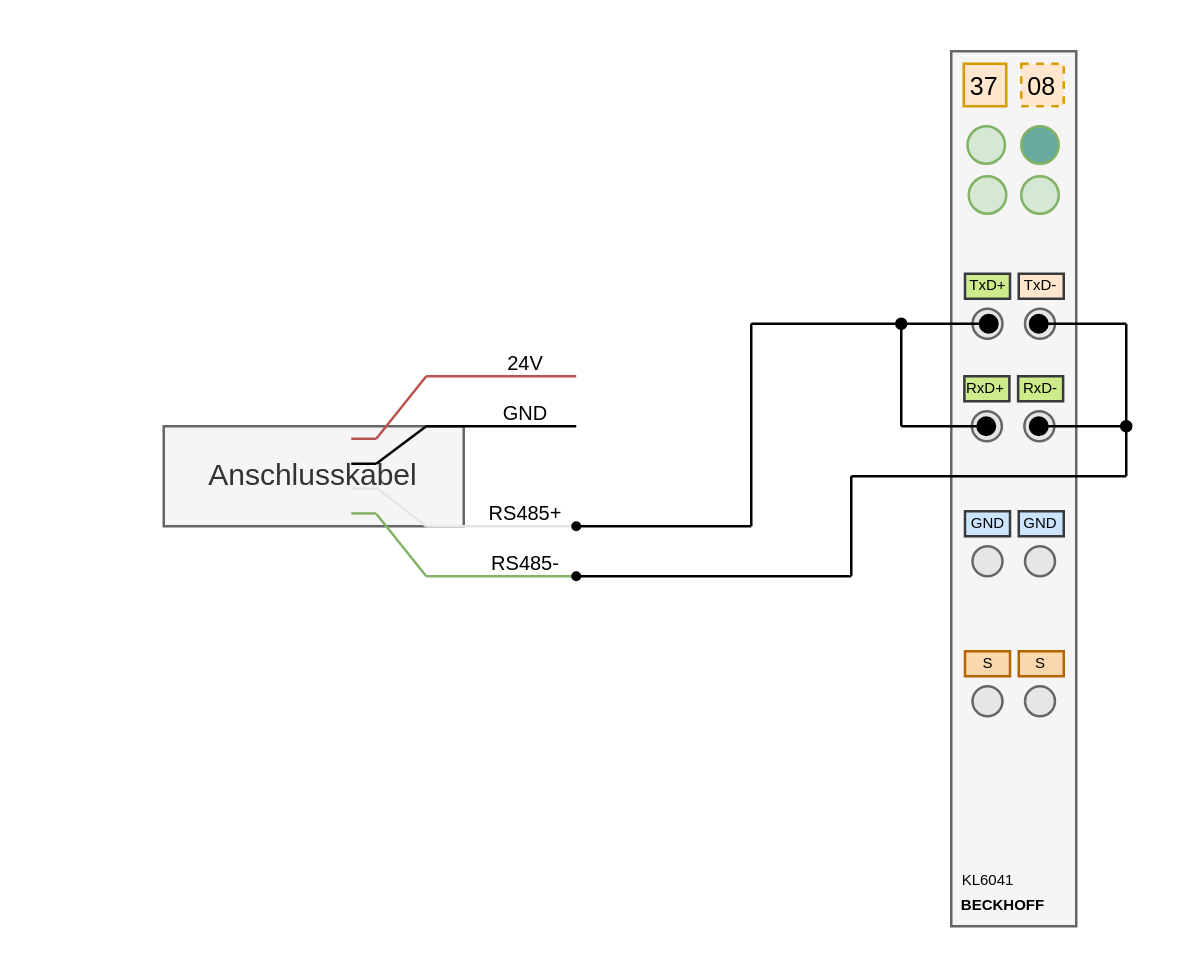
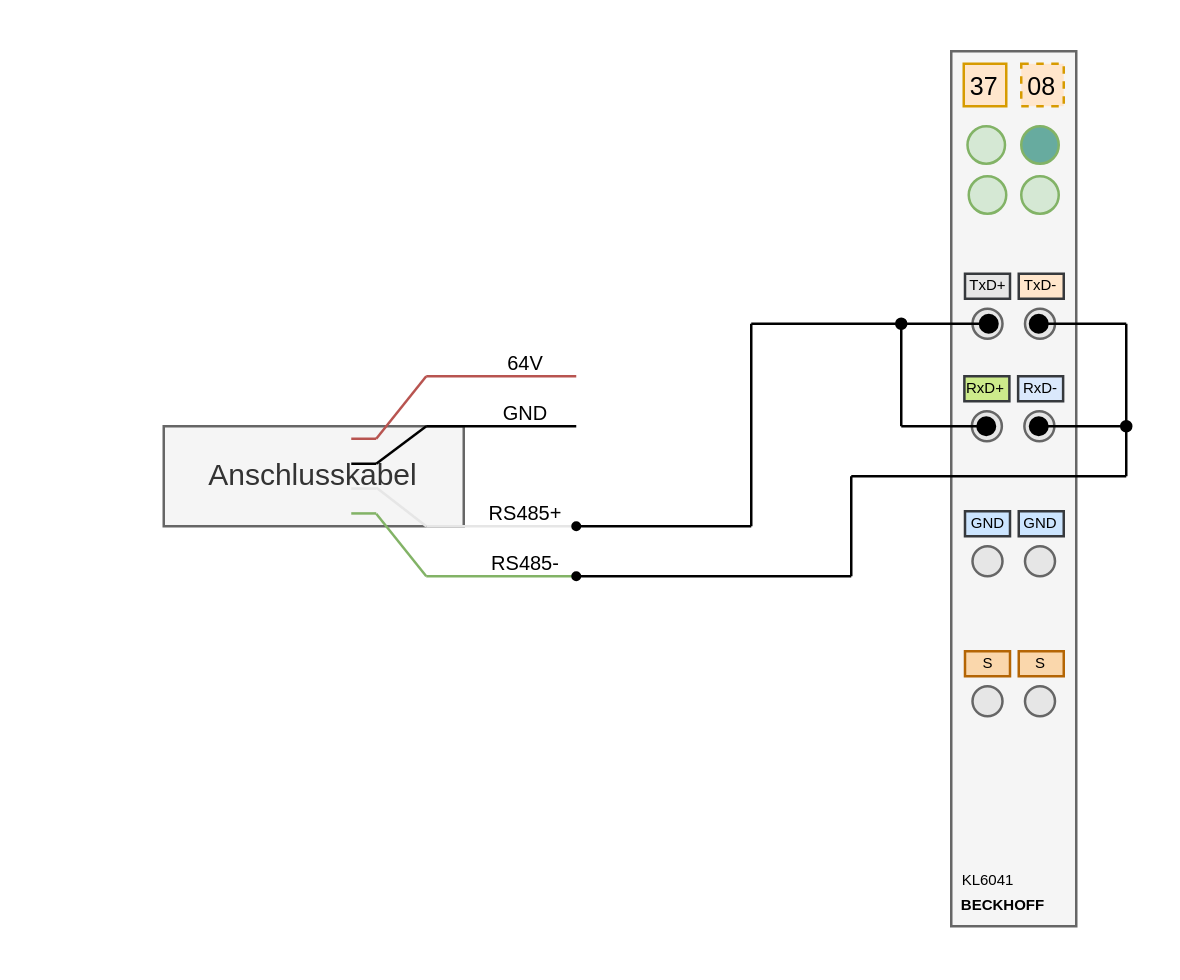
node "TxD+": fillcolor #cdeb8b -> #e6e6e6
node "24V": label "24V" -> "64V"
node "RxD-": fillcolor #cdeb8b -> #dae8fc
